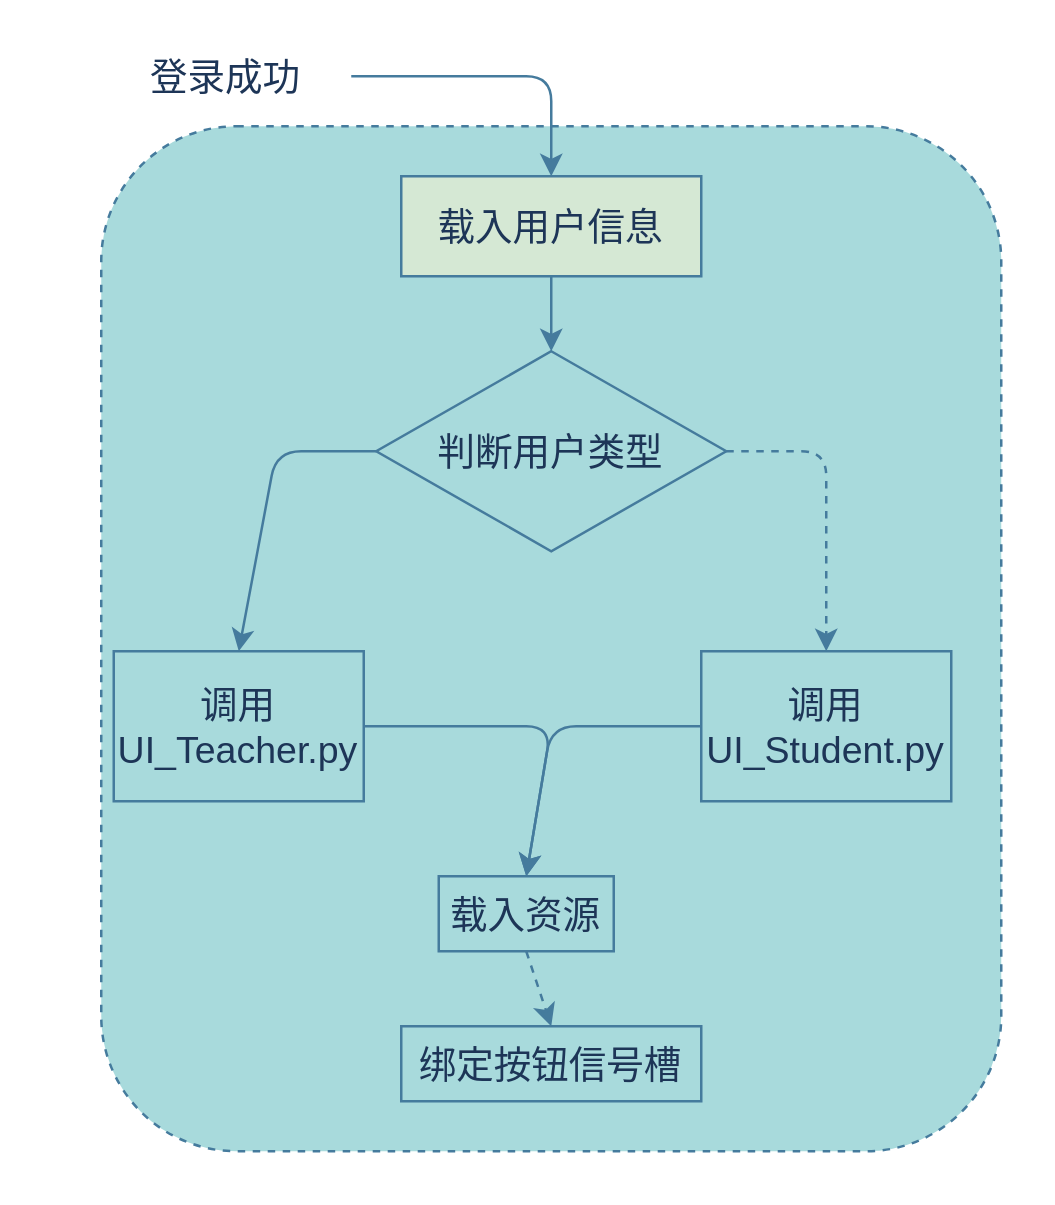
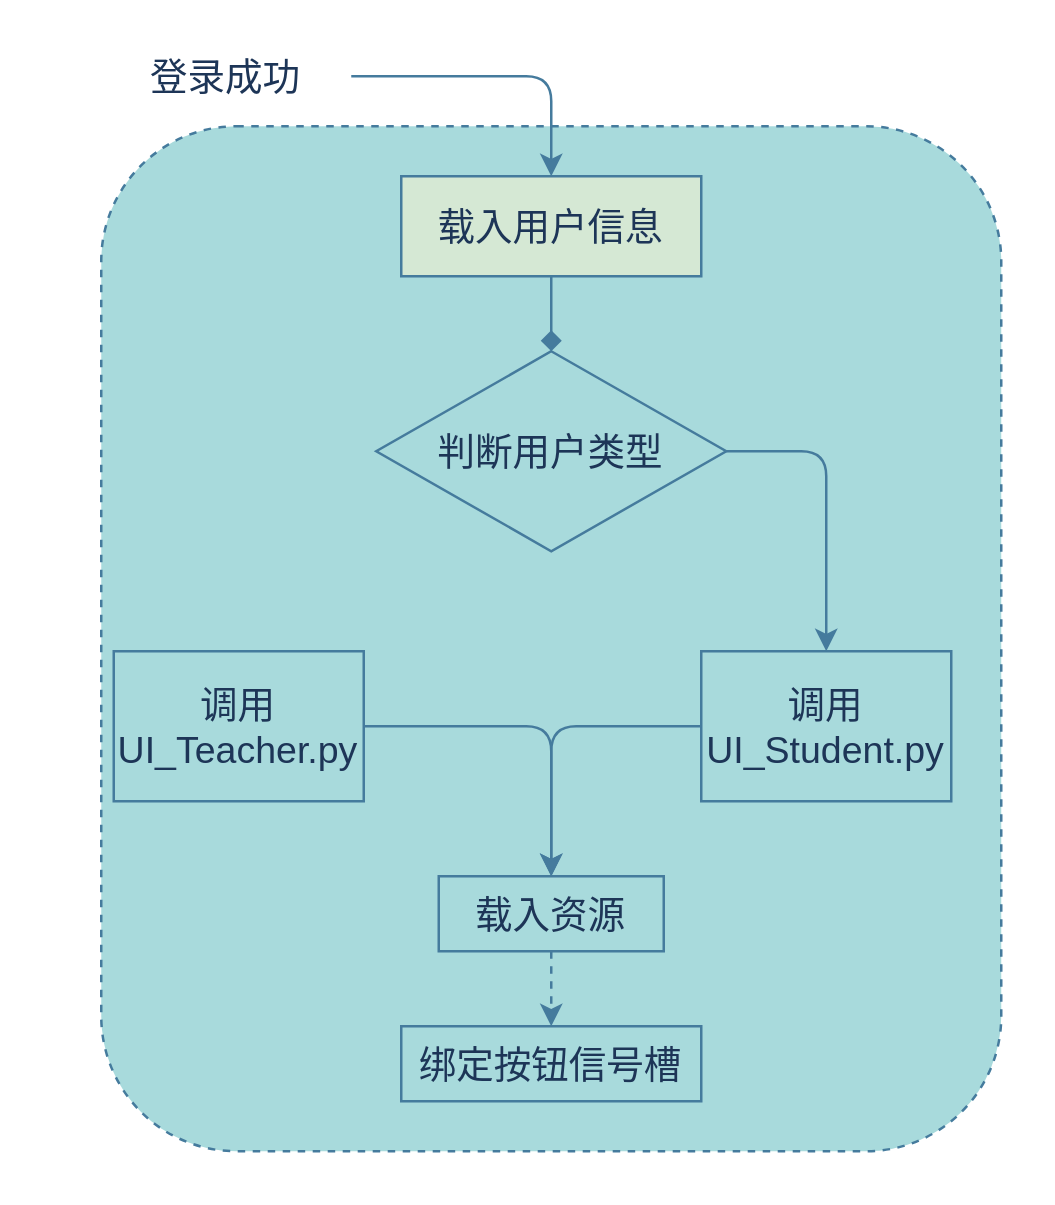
edge "载入用户信息" -> "判断用户类型": arrowhead classic -> diamond
edge "判断用户类型" -> "调用UI_Teacher.py": removed
edge "判断用户类型" -> "调用UI_Student.py": style dashed -> solid
node "载入资源": size 175x75 -> 225x75
